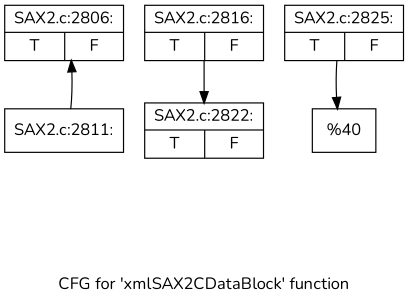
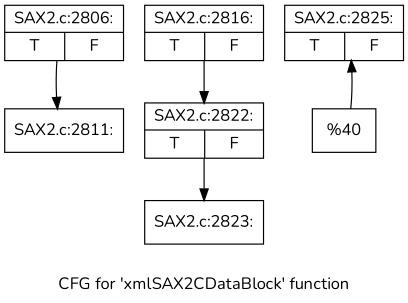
edge "SAX2.c:2825:" -> "%40": reversed
edge "SAX2.c:2811:" -> "SAX2.c:2806:": reversed
node "SAX2.c:2823:": added
